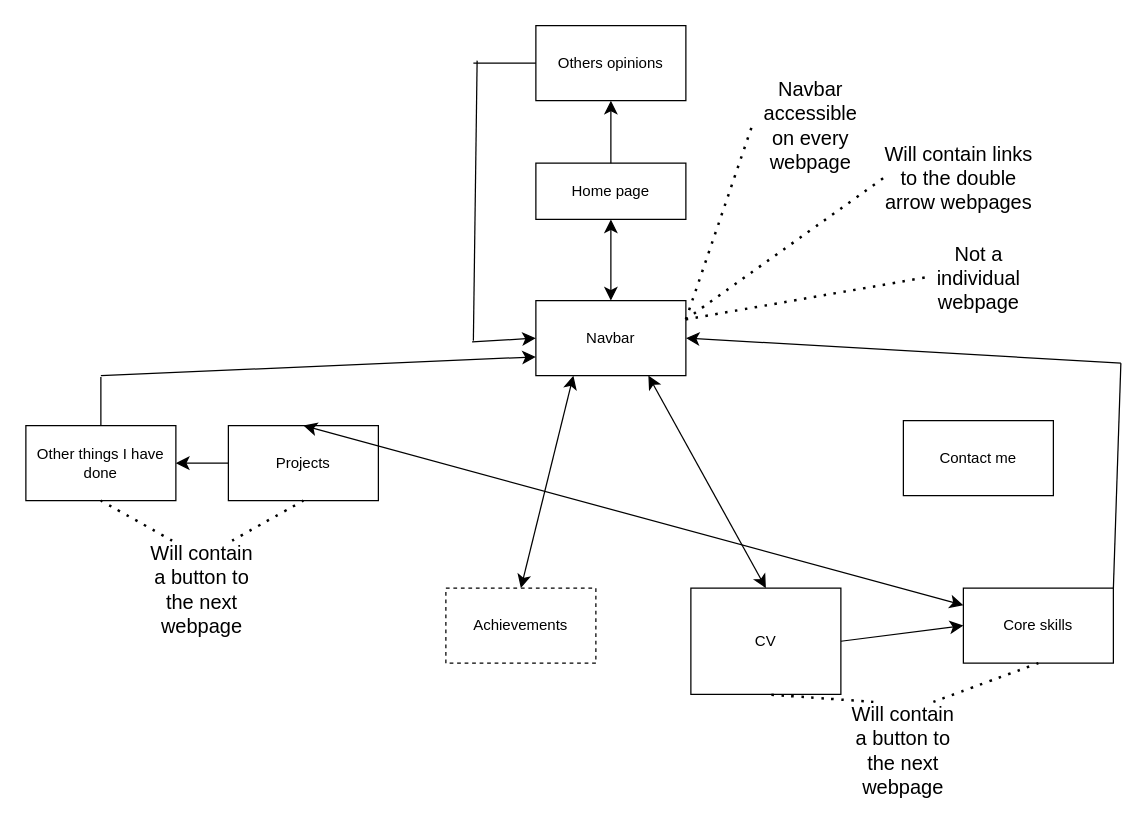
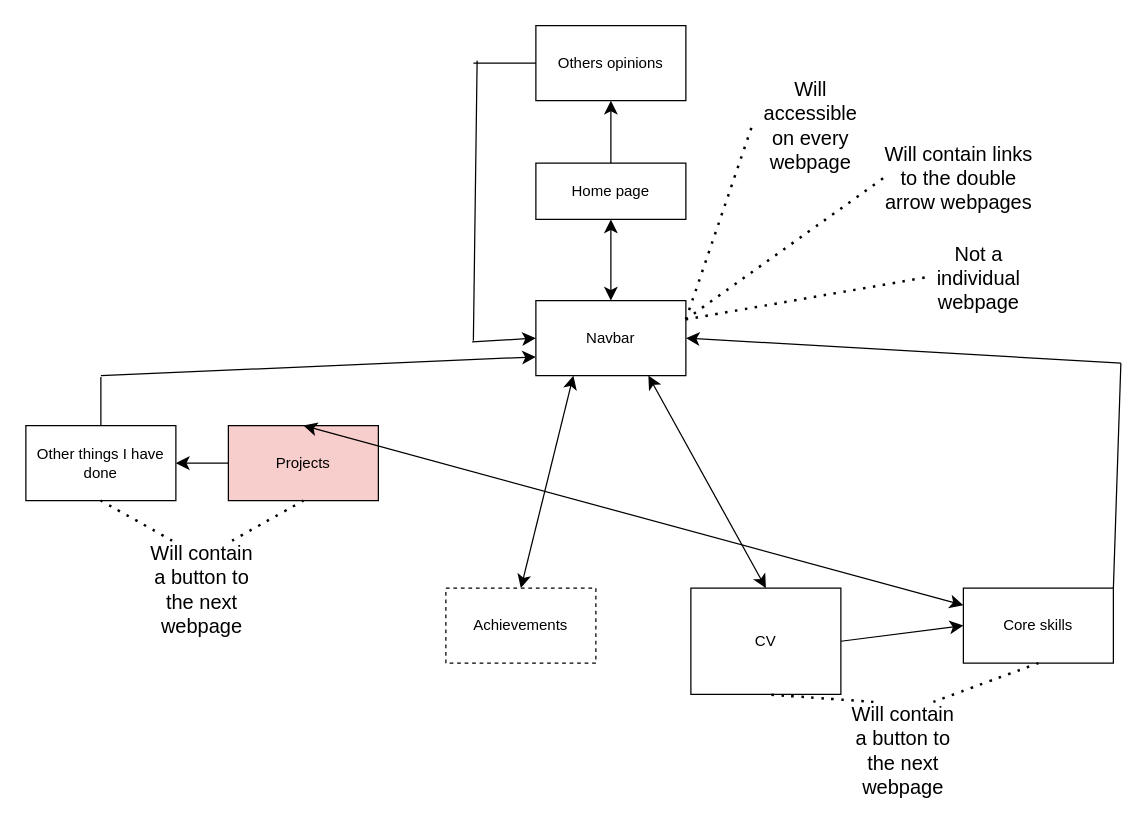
node "Navbar accessible on every webpage": label "Navbar accessible on every webpage" -> "Will accessible on every webpage"
node "Contact me": removed
node "Projects": fillcolor #ffffff -> #f8cecc
